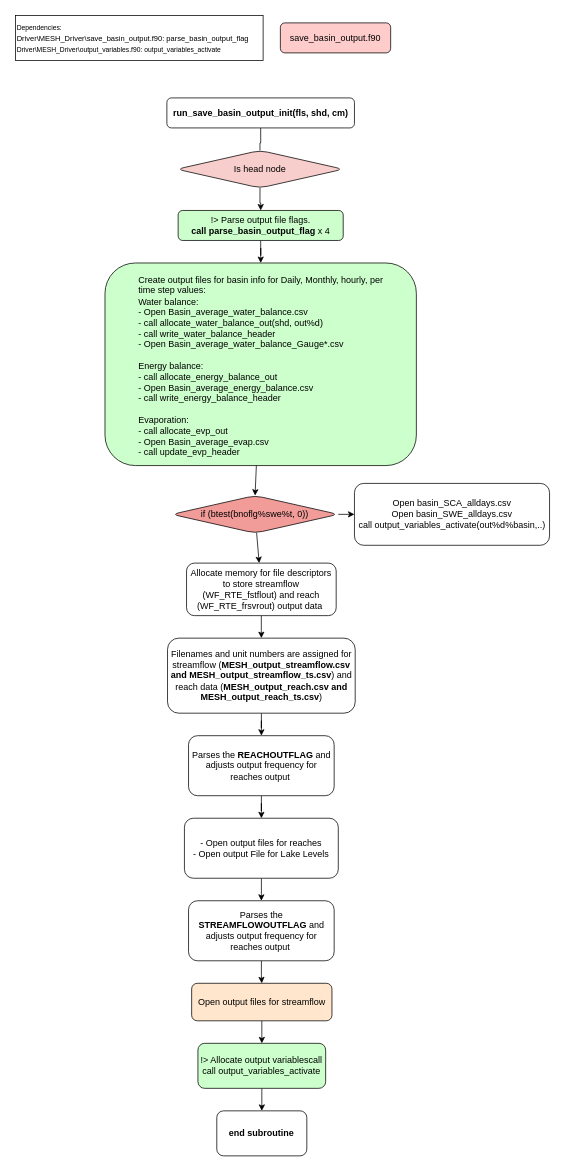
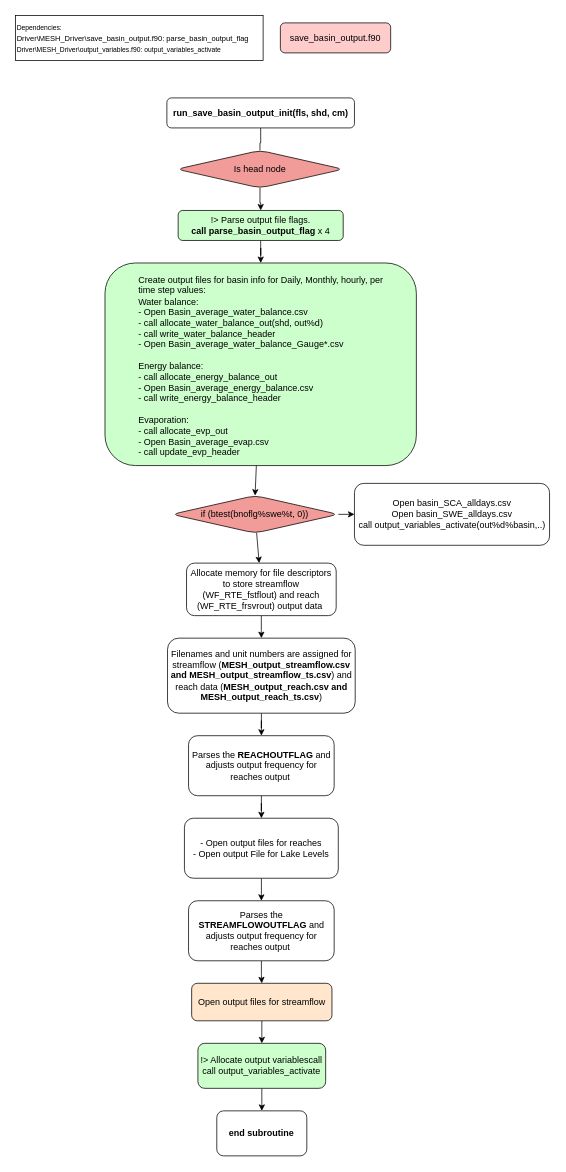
node "Is head node": fillcolor #f8cecc -> #f19c99
